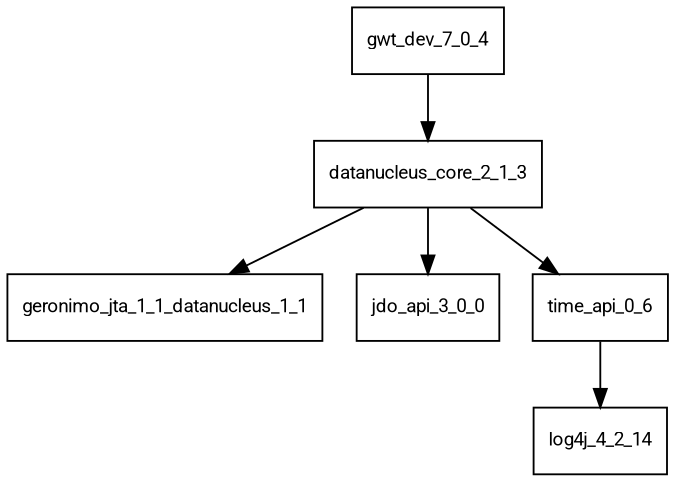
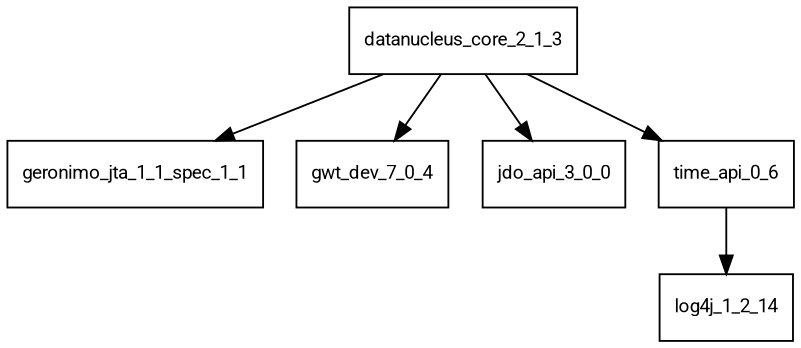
edge "gwt_dev_7_0_4" -> "datanucleus_core_2_1_3": reversed
node "geronimo_jta_1_1_datanucleus_1_1": label "geronimo_jta_1_1_datanucleus_1_1" -> "geronimo_jta_1_1_spec_1_1"
node "log4j_4_2_14": label "log4j_4_2_14" -> "log4j_1_2_14"
